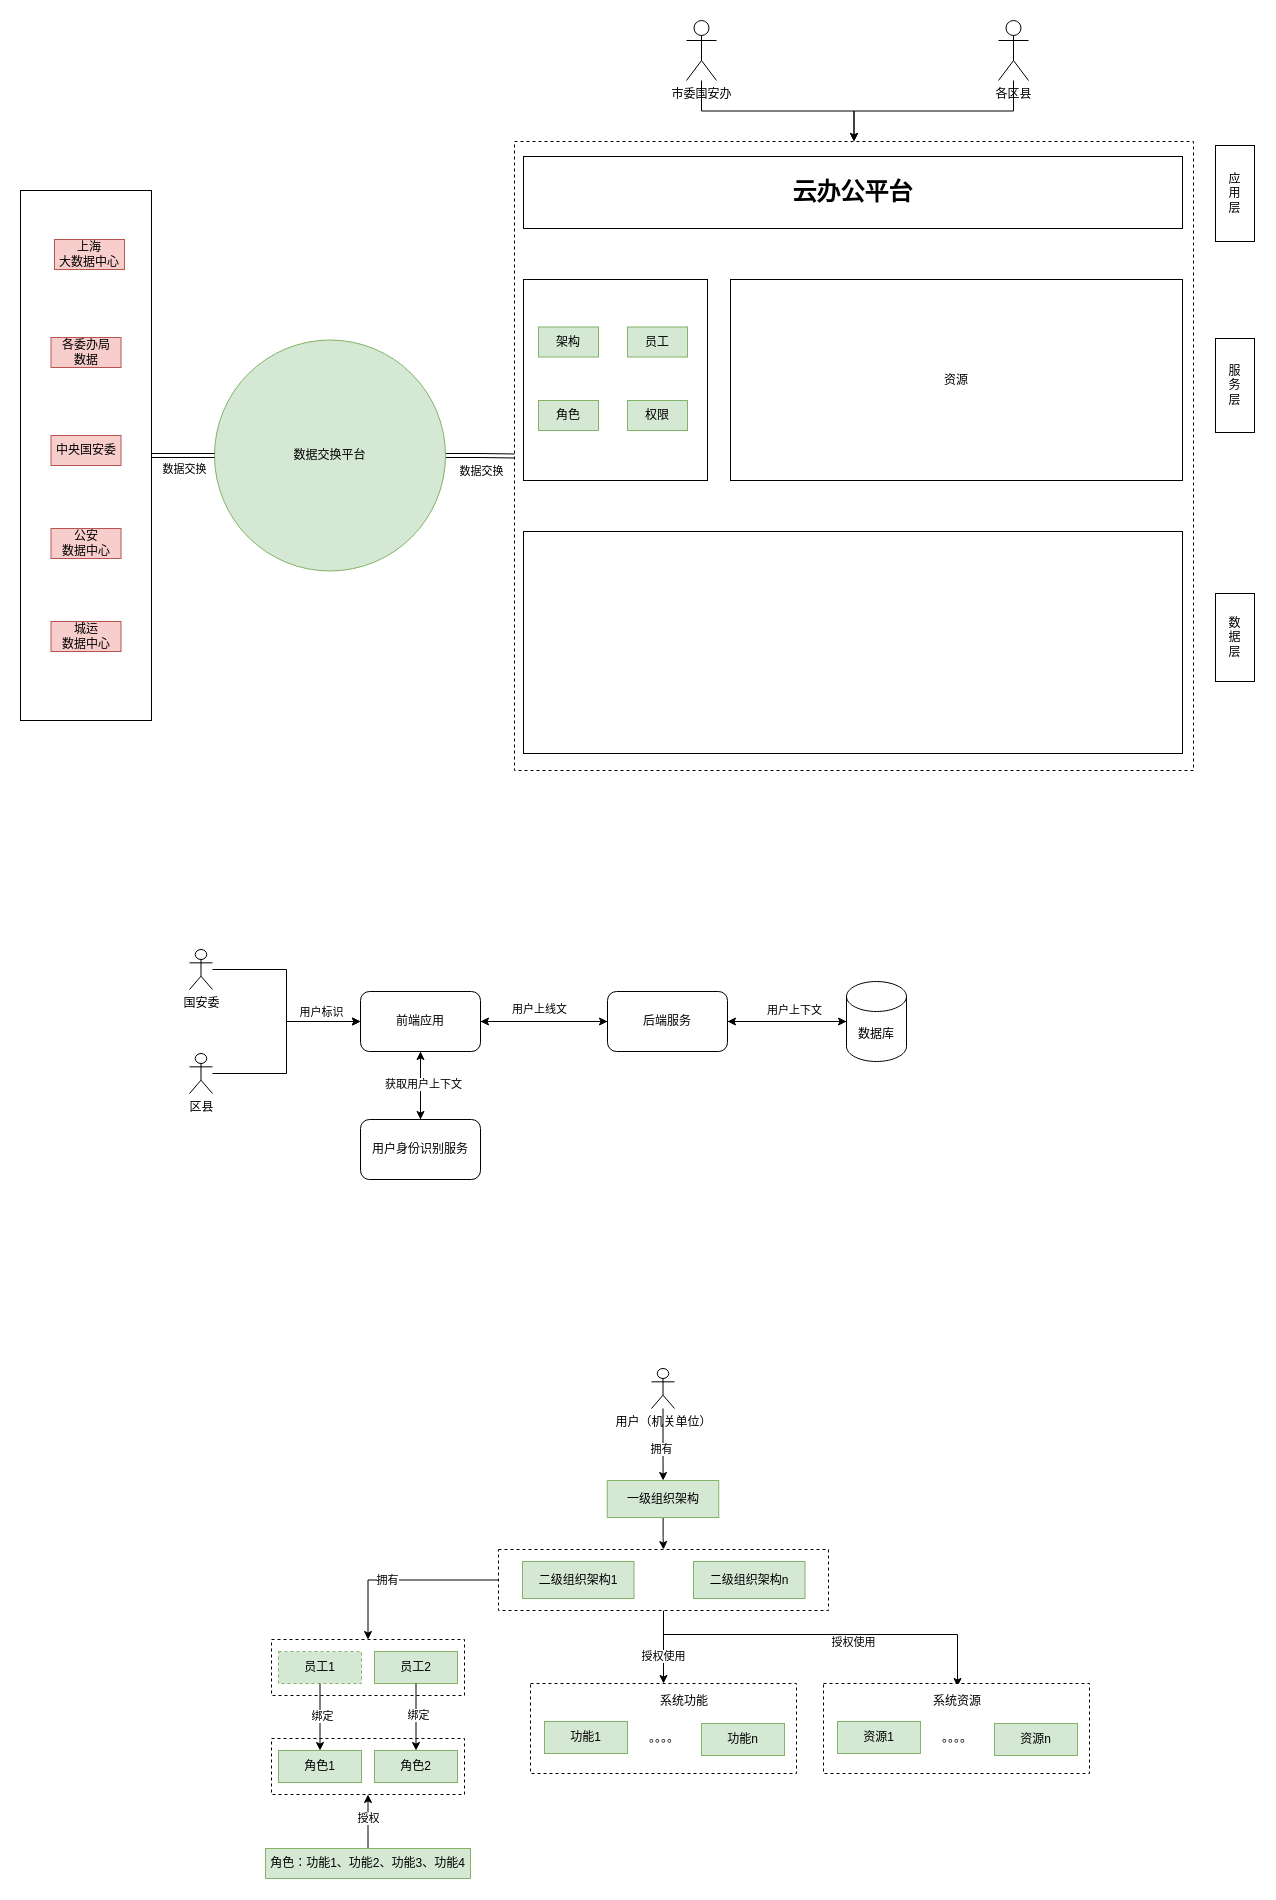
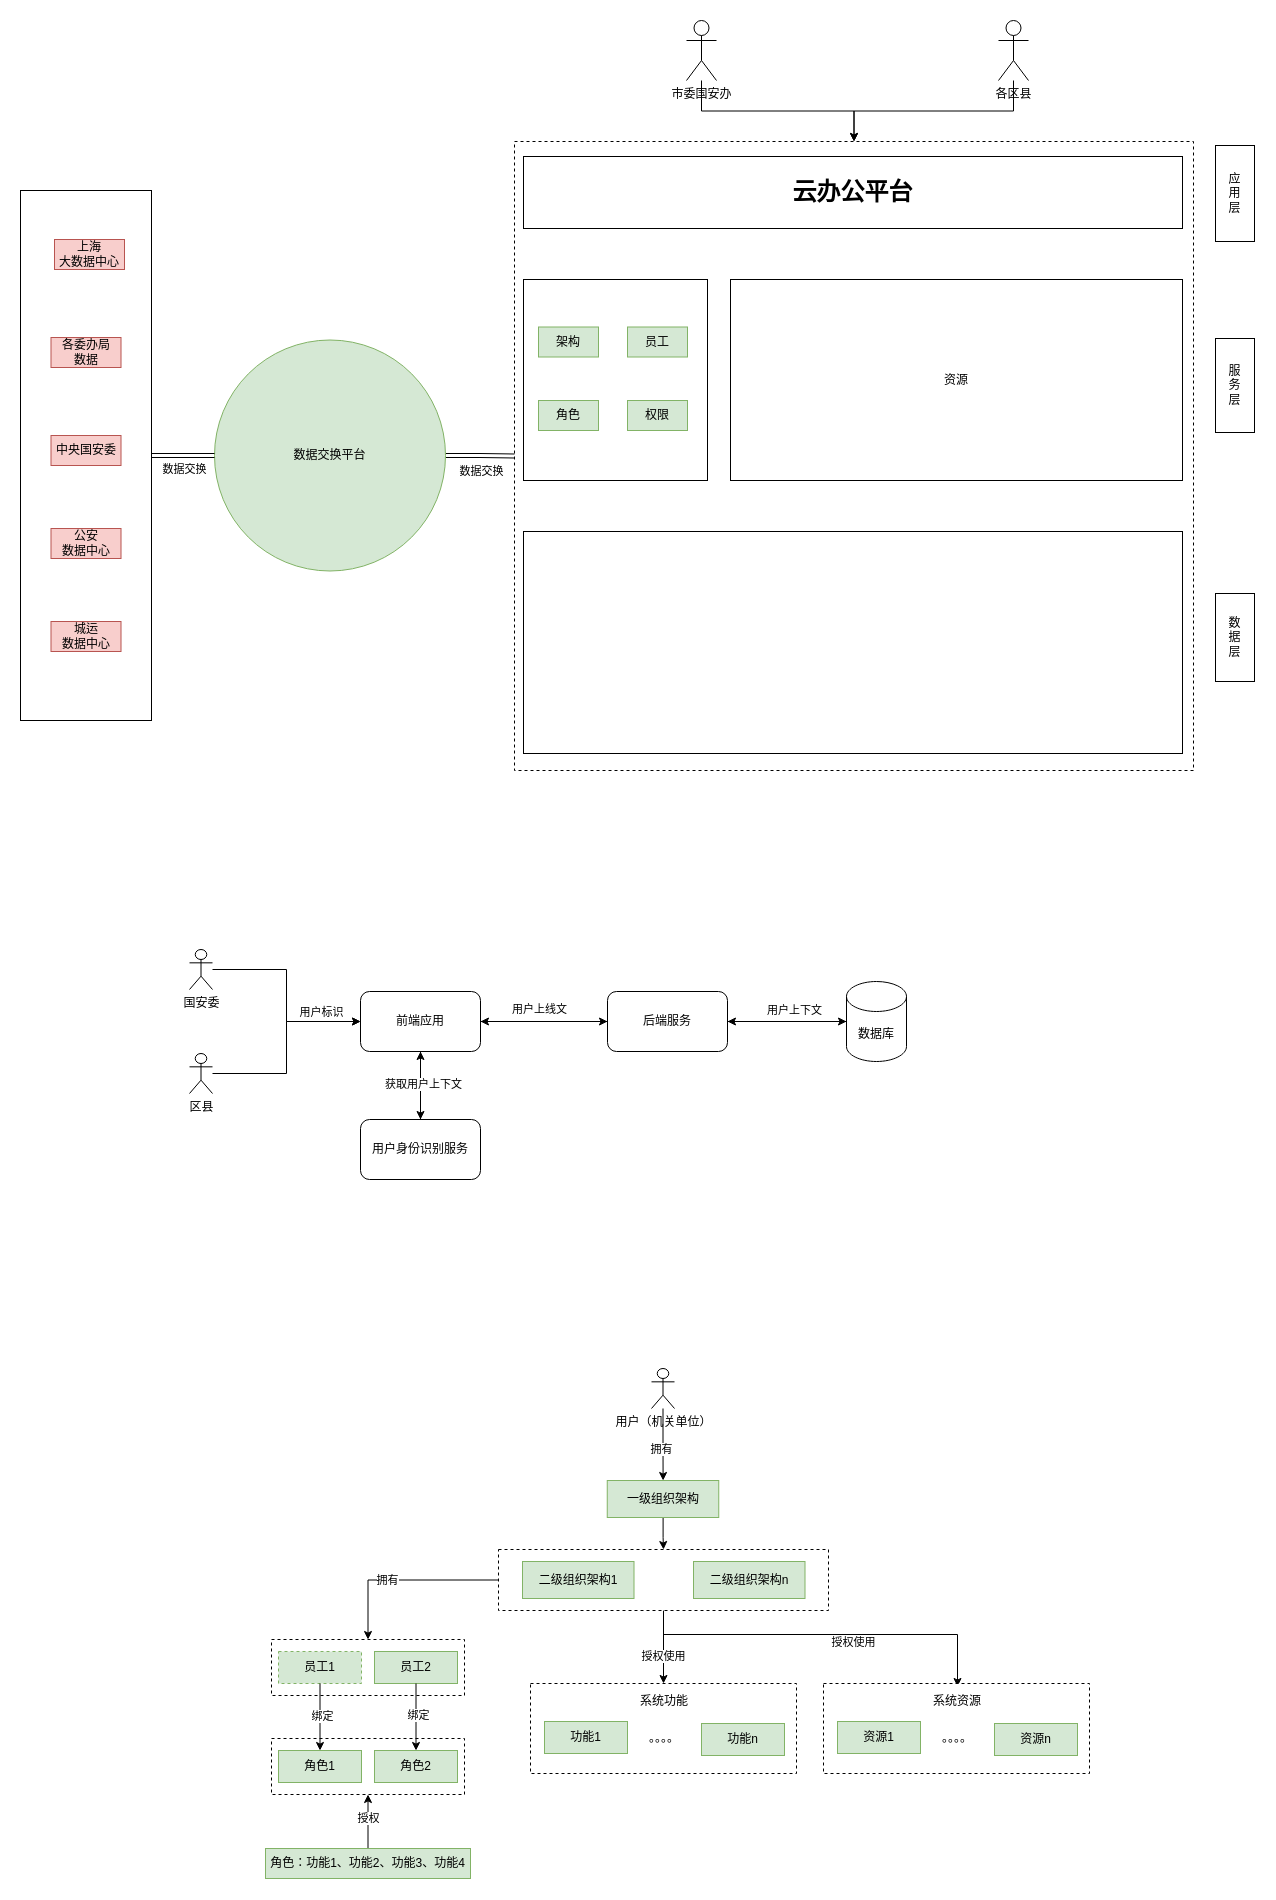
node "系统功能": moved (685, 1702) -> (665, 1702)
